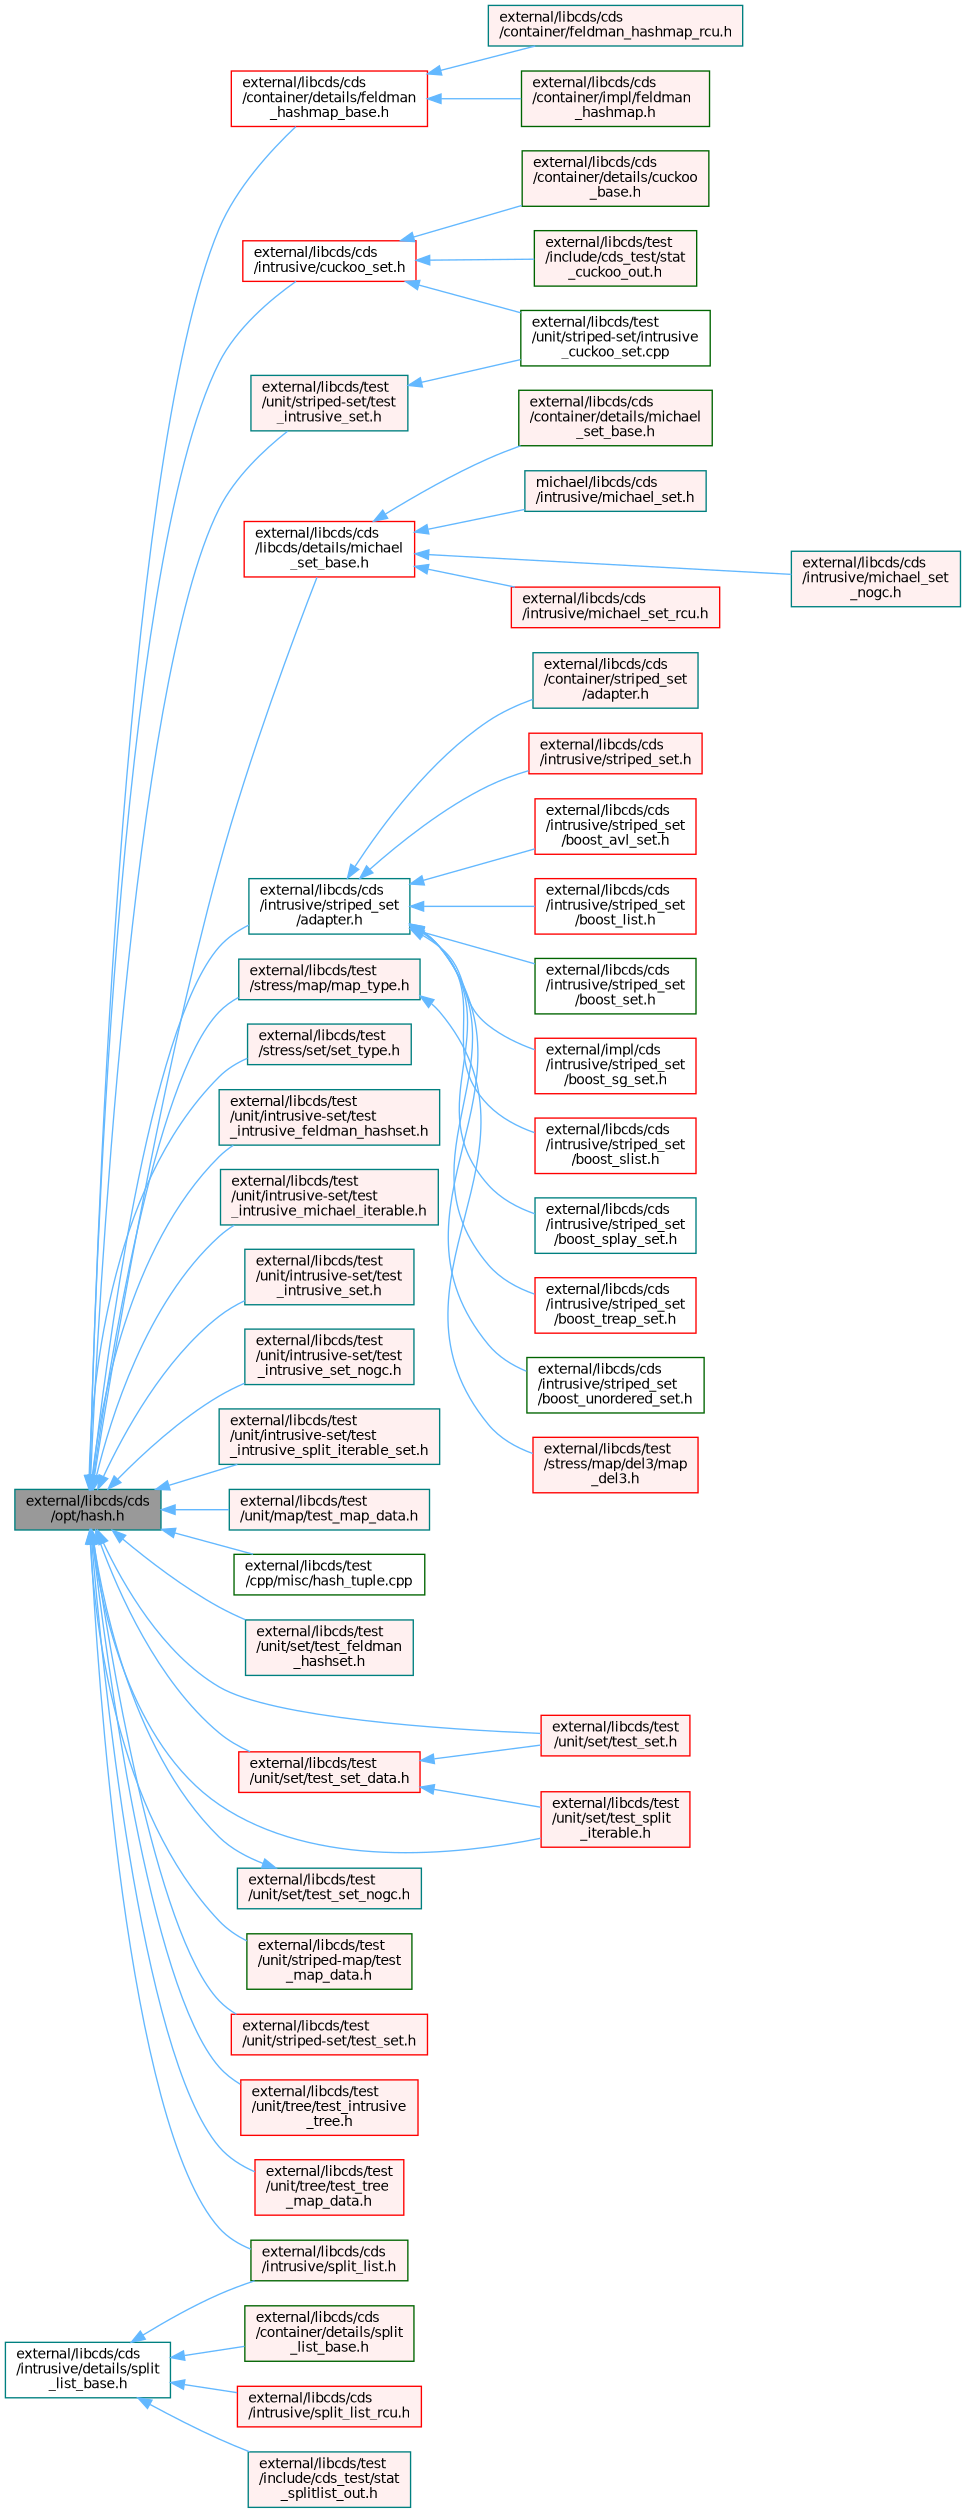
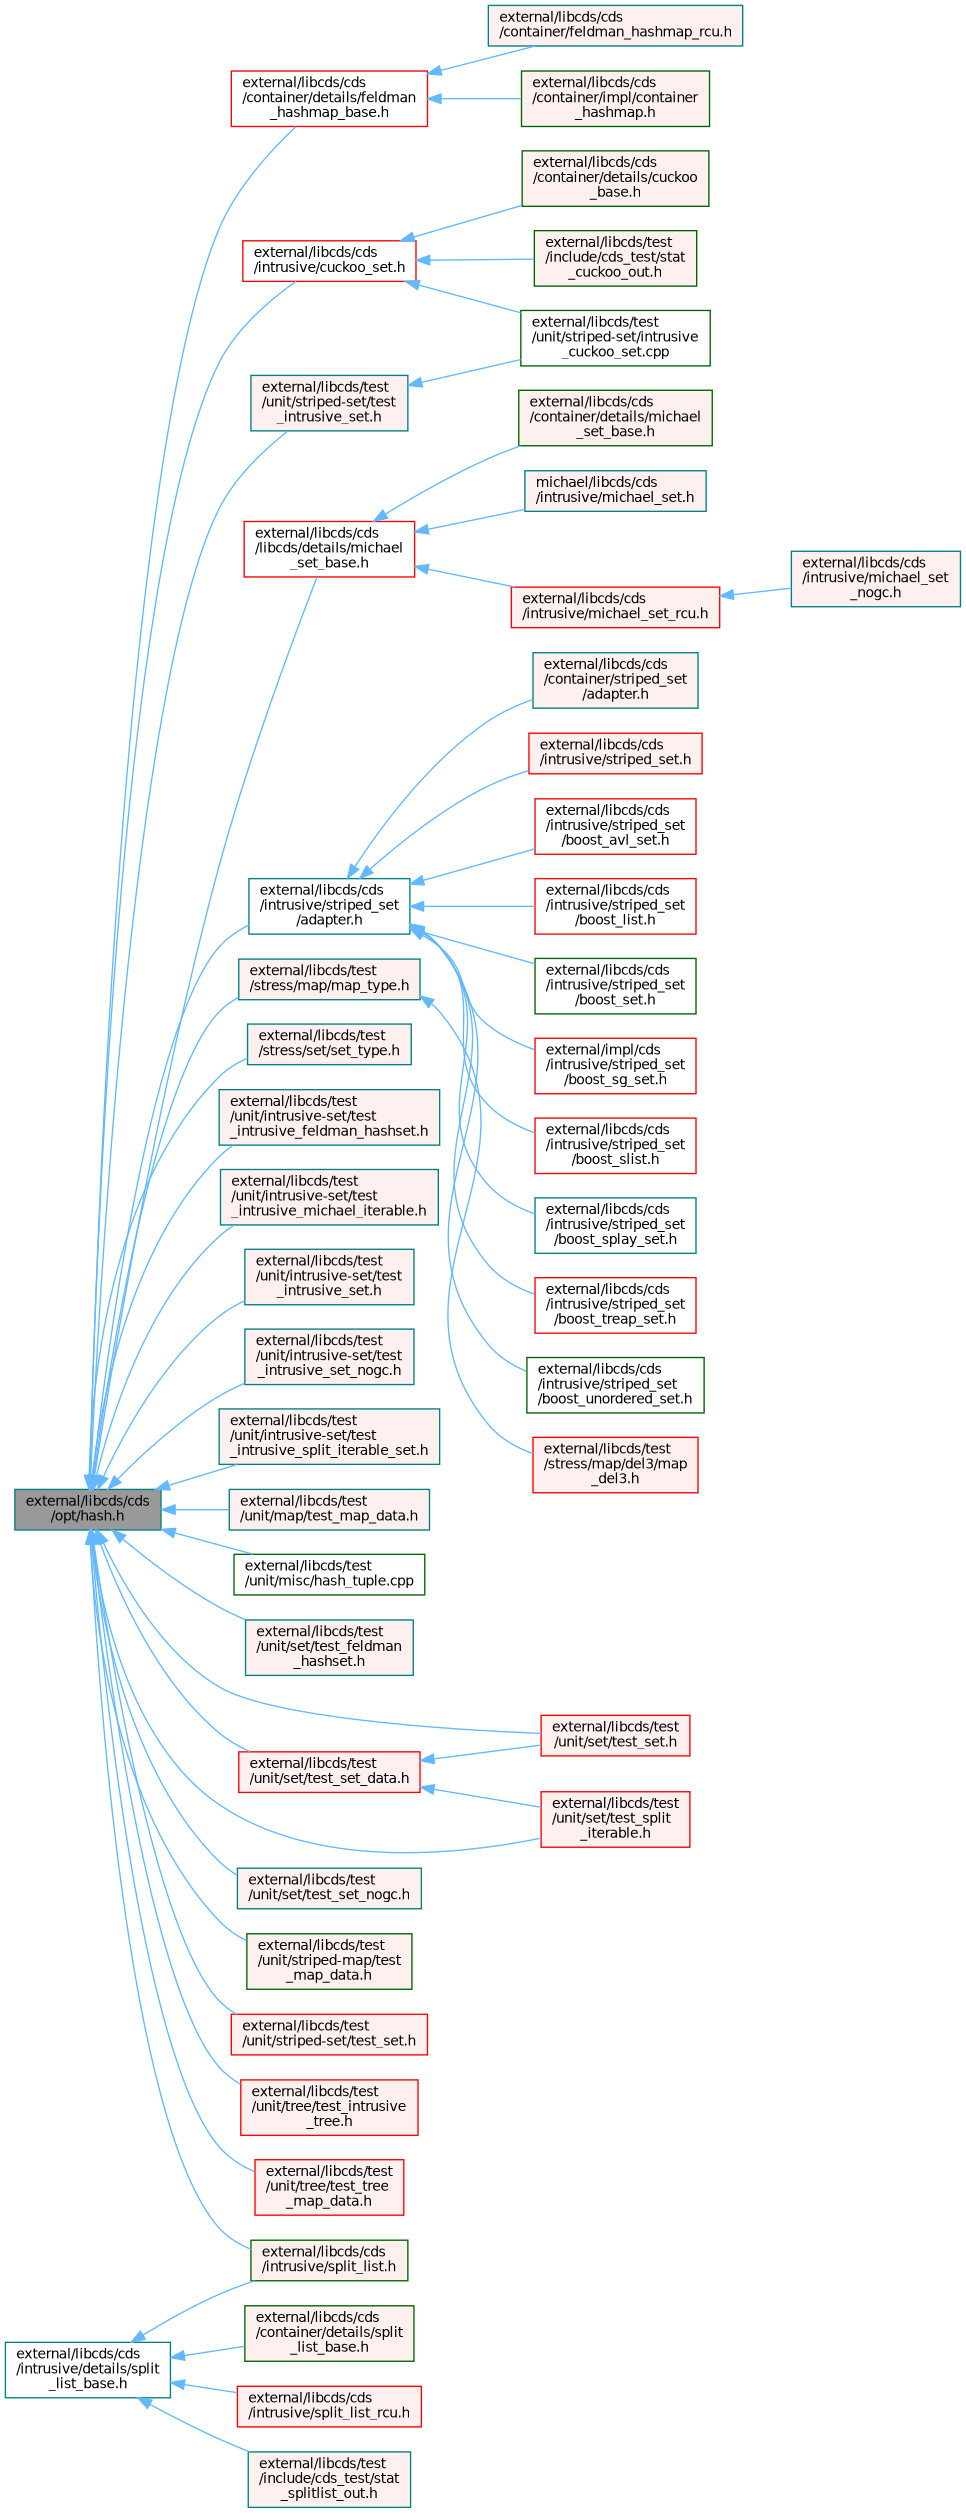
node "external/libcds/cds /container/impl/feldman _hashmap.h": label "external/libcds/cds /container/impl/feldman _hashmap.h" -> "external/libcds/cds /container/impl/container _hashmap.h"
edge "external/libcds/cds /intrusive/michael_set _nogc.h" -> "external/libcds/cds /libcds/details/michael _set_base.h": now "external/libcds/cds /intrusive/michael_set _nogc.h" -> "external/libcds/cds /intrusive/michael_set_rcu.h"
node "external/libcds/test /cpp/misc/hash_tuple.cpp": label "external/libcds/test /cpp/misc/hash_tuple.cpp" -> "external/libcds/test /unit/misc/hash_tuple.cpp"
edge "external/libcds/cds /opt/hash.h" -> "external/libcds/test /unit/set/test_set_nogc.h": reversed
